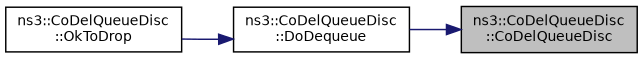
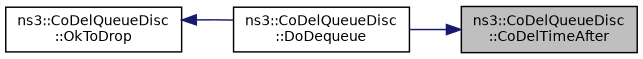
node "ns3::CoDelQueueDisc ::CoDelQueueDisc": label "ns3::CoDelQueueDisc ::CoDelQueueDisc" -> "ns3::CoDelQueueDisc ::CoDelTimeAfter"
edge "ns3::CoDelQueueDisc ::OkToDrop" -> "ns3::CoDelQueueDisc ::DoDequeue": reversed
